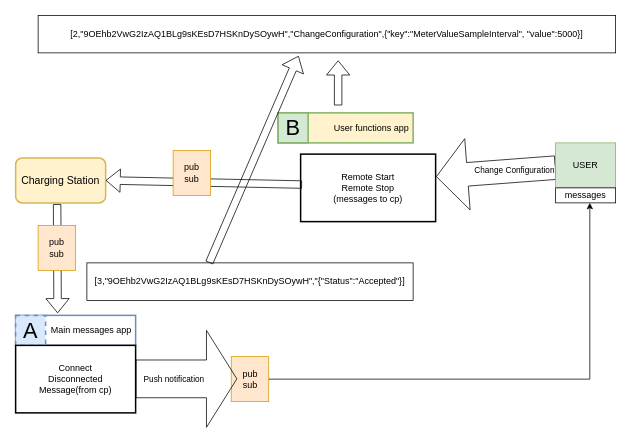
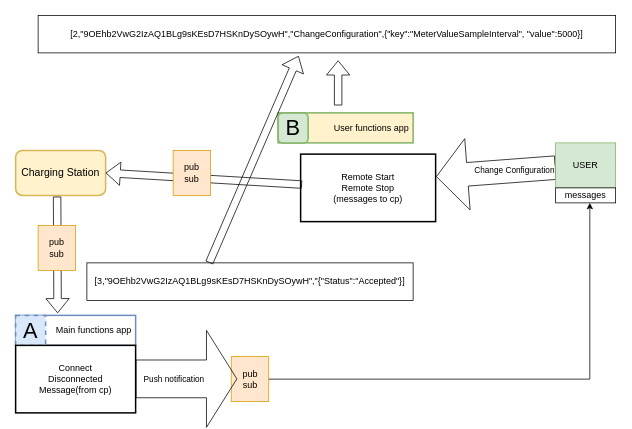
node "B": shape rectangle -> rounded rectangle
node "Charging Station": moved (60, 180) -> (60, 173)
node "Main messages app": label "Main messages app" -> "Main functions app"
